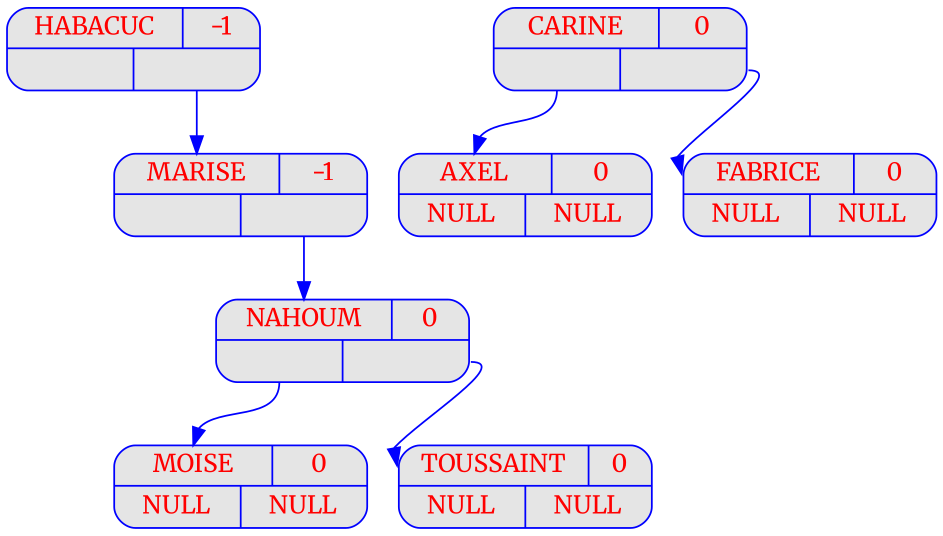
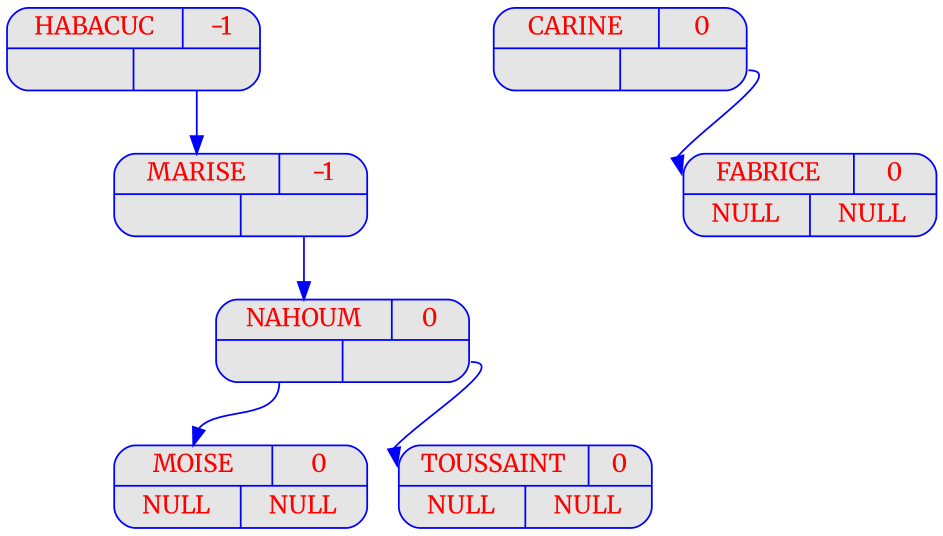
node "AXEL": removed
